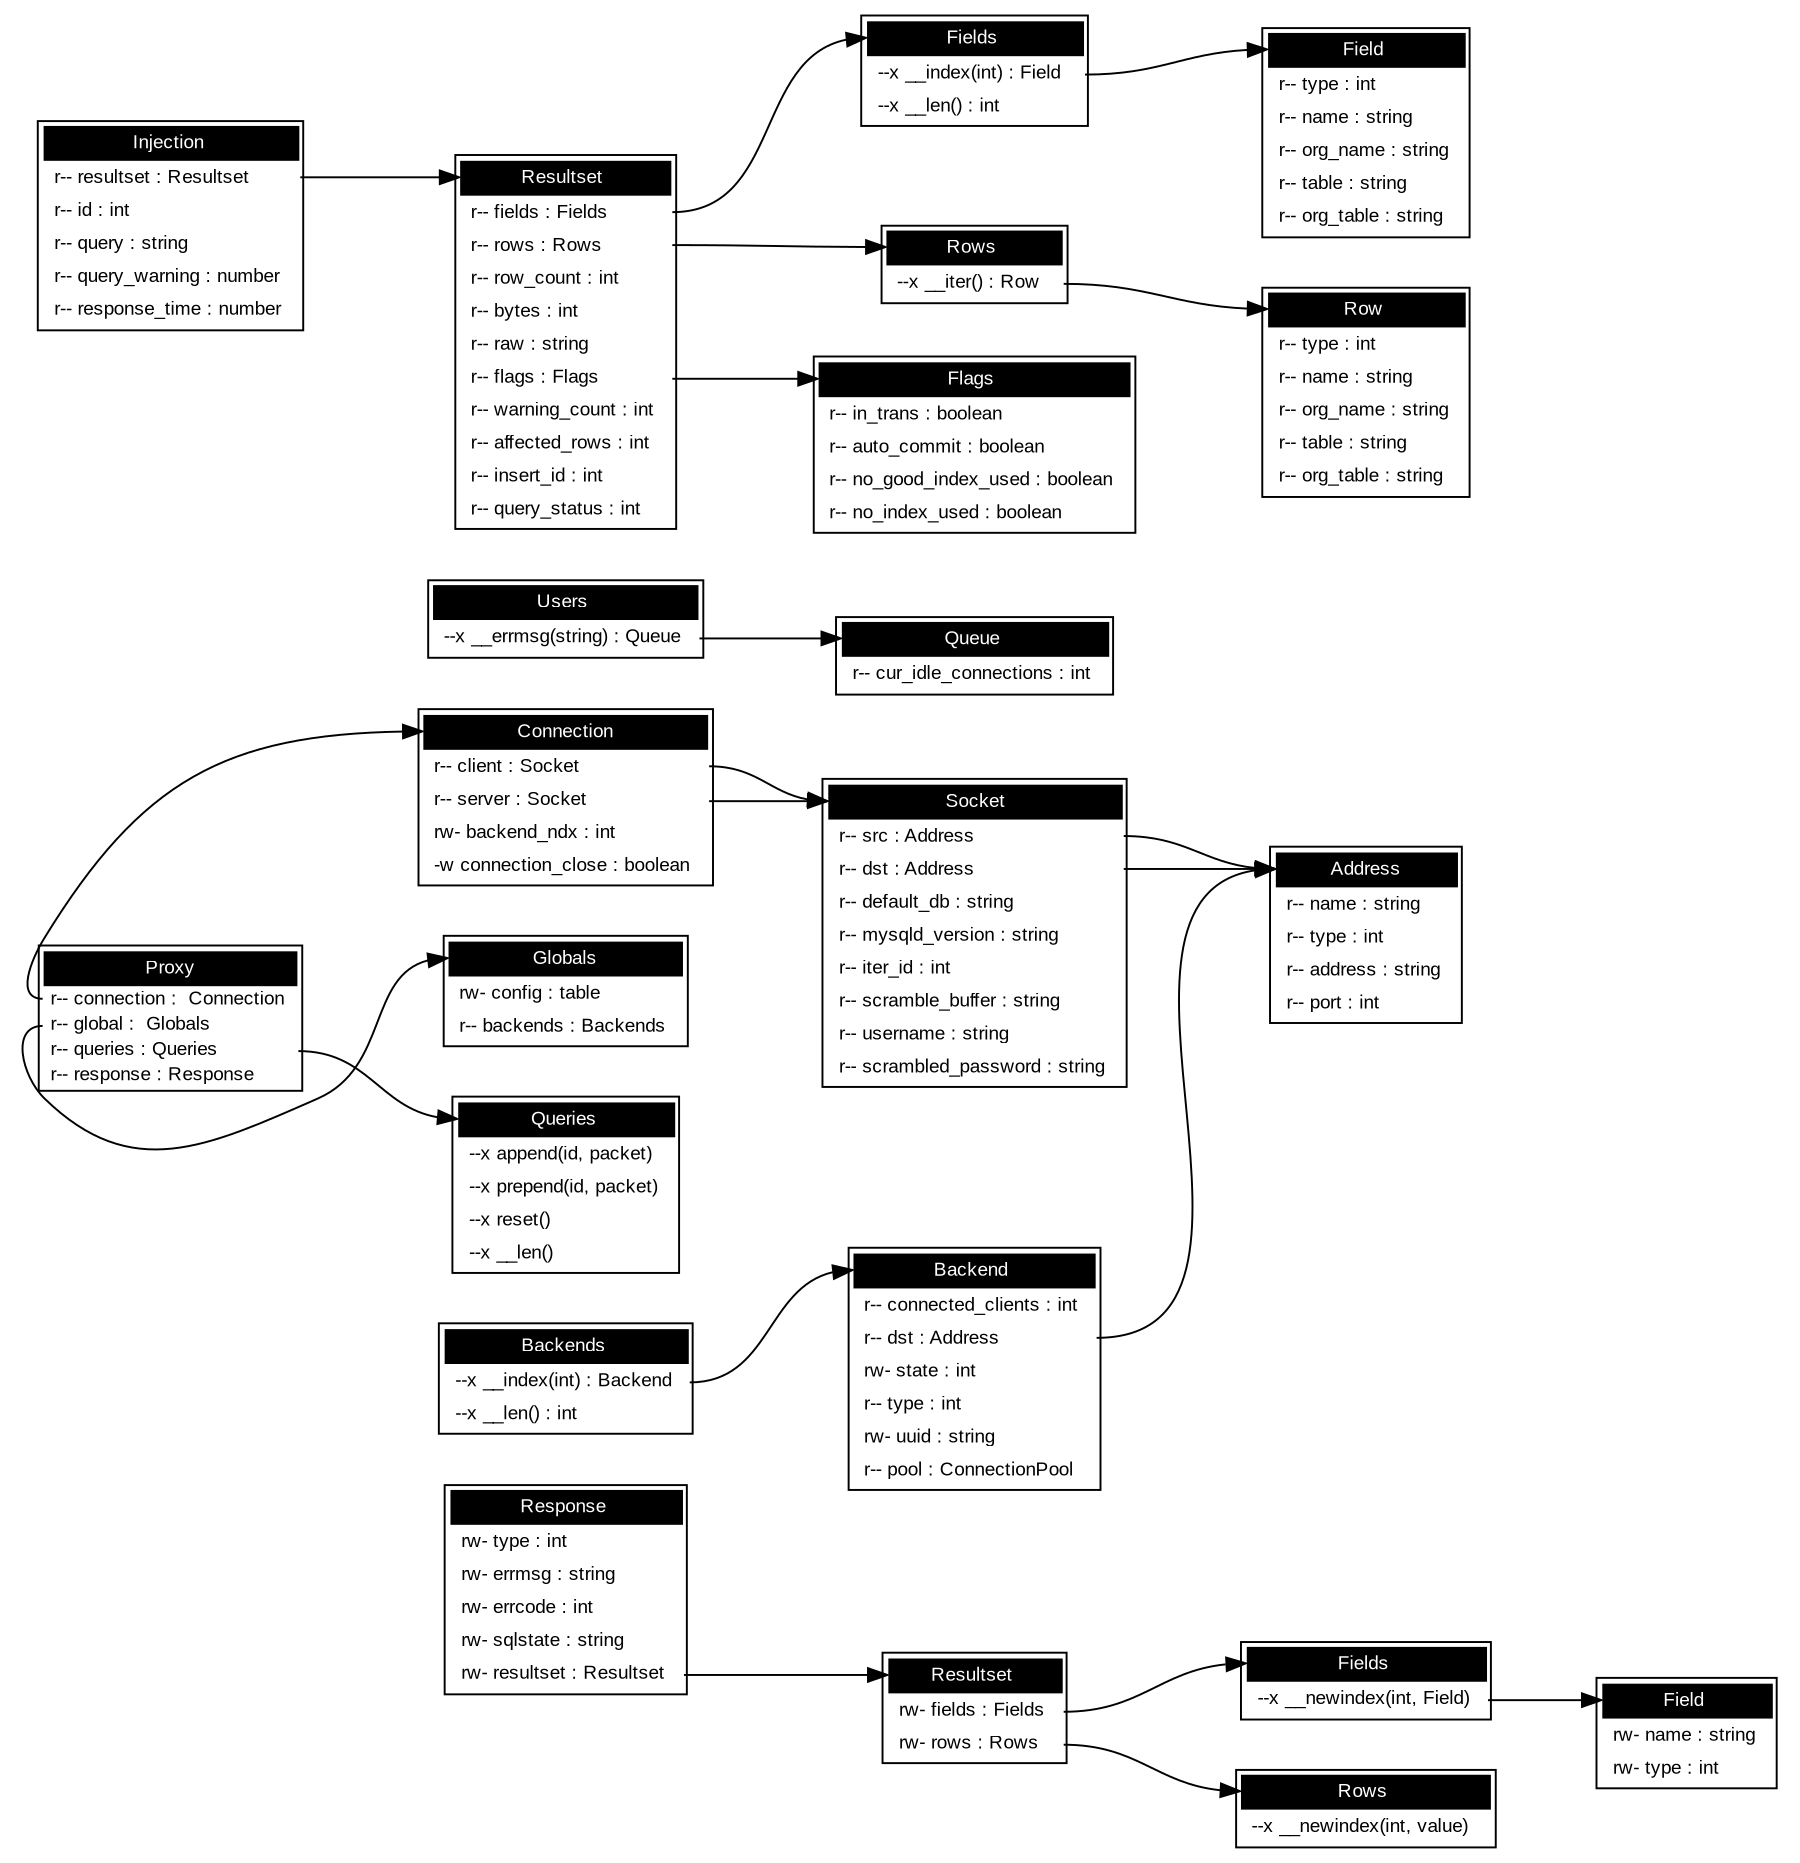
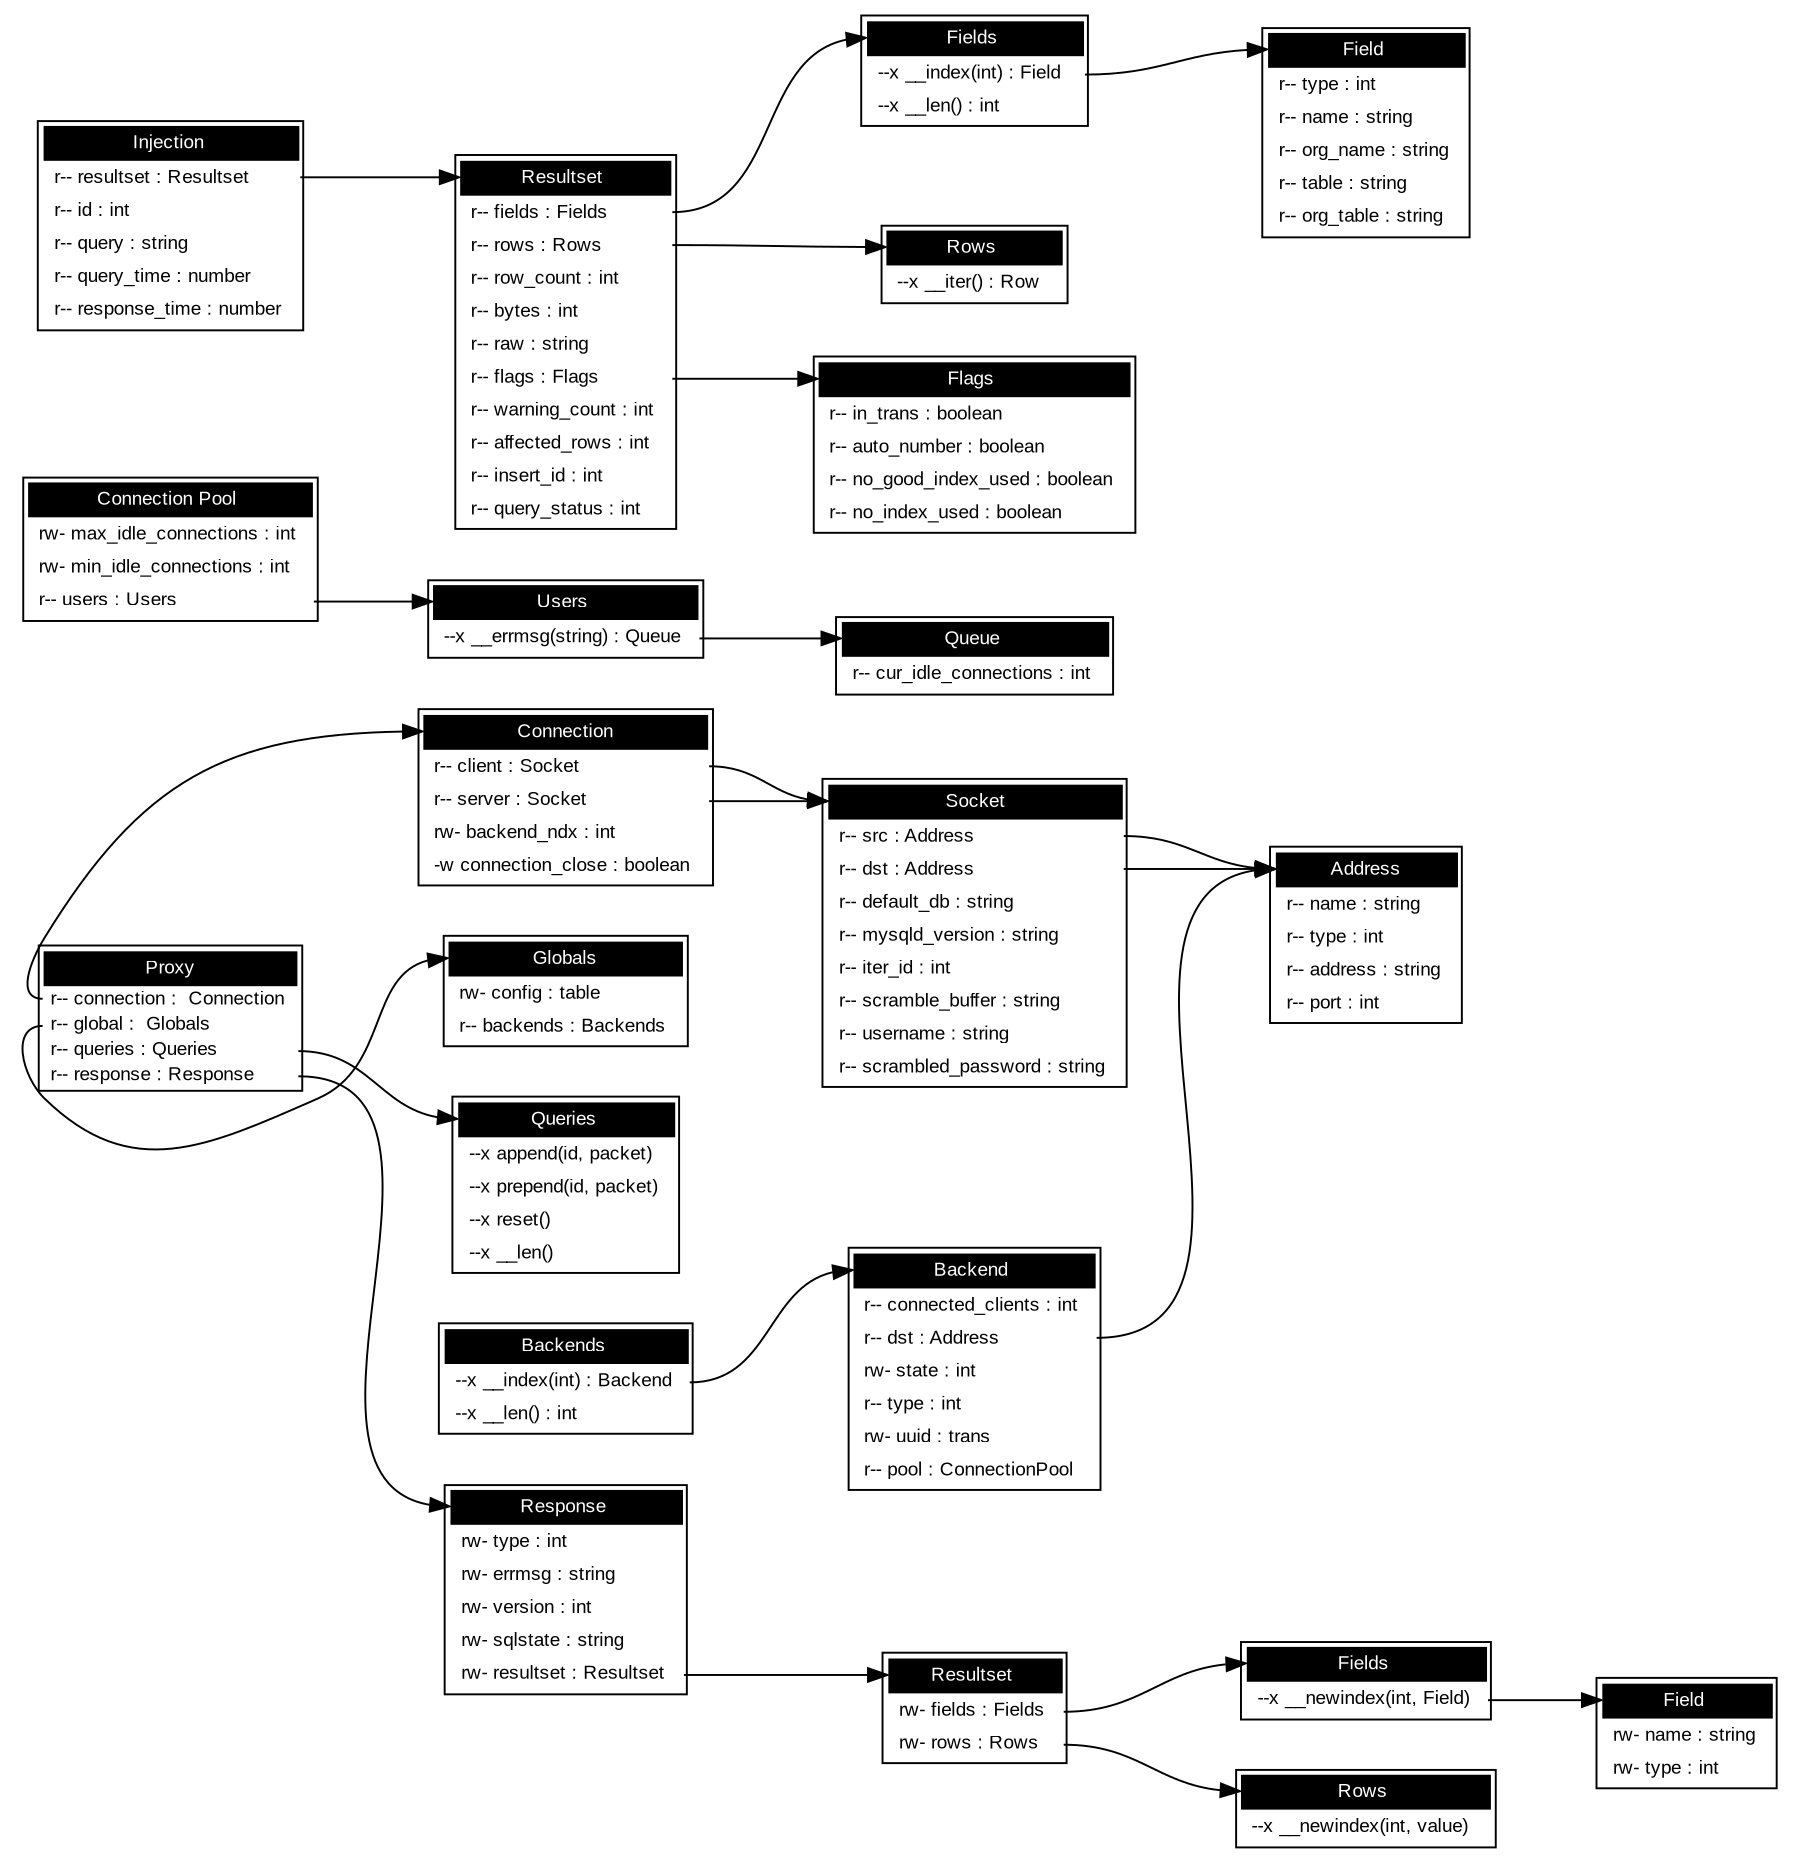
node "Injection": text "r-- query_warning : number" -> "r-- query_time : number"
node "Row": removed
node "Flags": text "r-- auto_commit : boolean" -> "r-- auto_number : boolean"
node "Connection Pool": added
edge "Proxy" -> "Response": added
node "Backend": text "rw- uuid : string" -> "rw- uuid : trans"
node "Response": text "rw- errcode : int" -> "rw- version : int"
